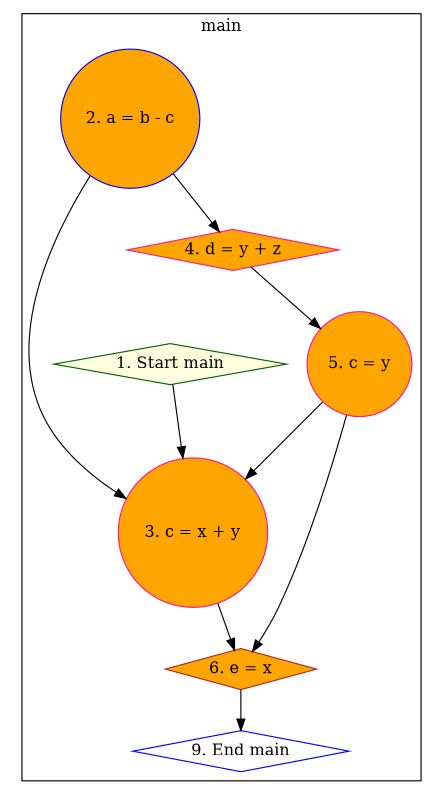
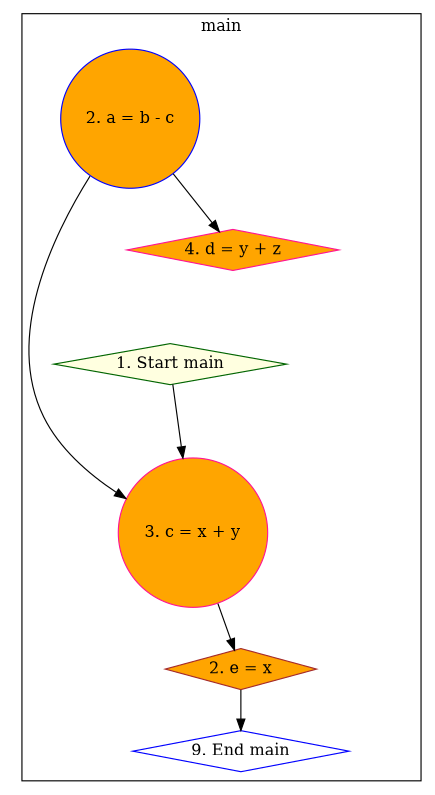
node "5. c = y": removed
node "6. e = x": label "6. e = x" -> "2. e = x"
